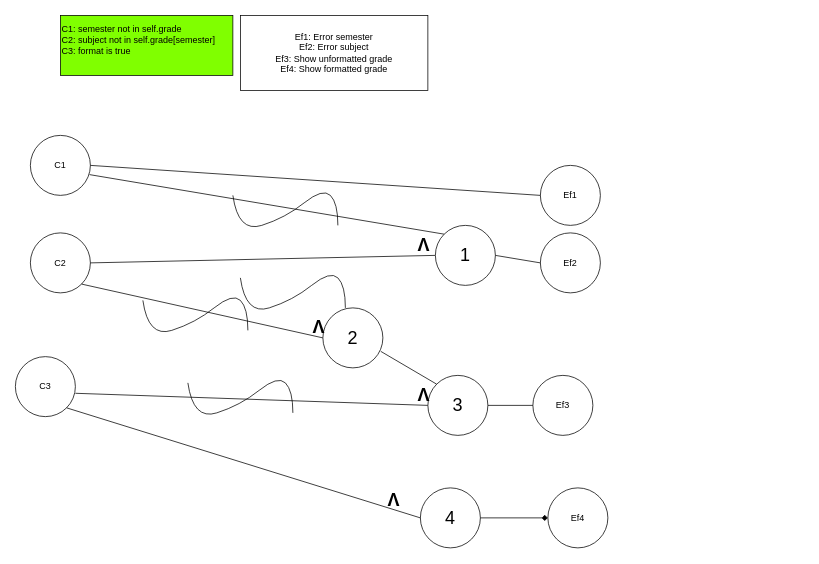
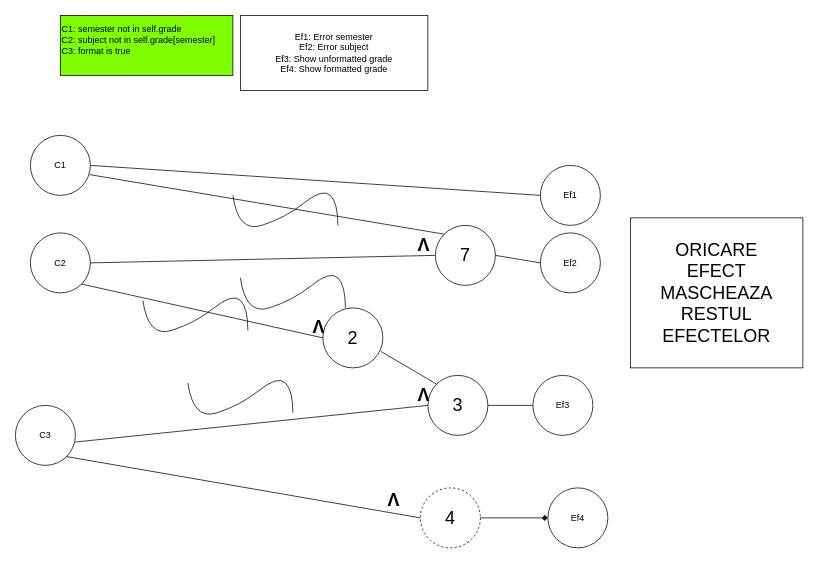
node "1": label "1" -> "7"
node "ORICARE EFECT MASCHEAZA RESTUL EFECTELOR": added
node "C3": moved (45, 387) -> (45, 435)
node "4": style solid -> dashed
